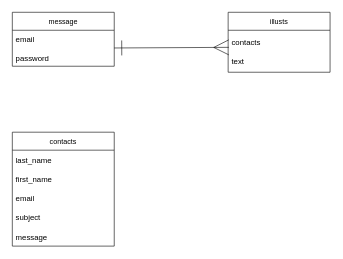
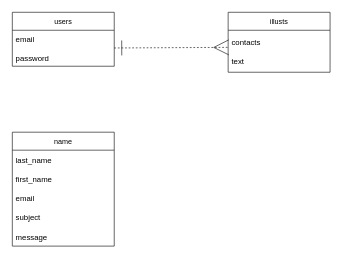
node "message": label "message" -> "users"
edge "email password" -- "contacts text": style solid -> dashed
node "contacts": label "contacts" -> "name"
